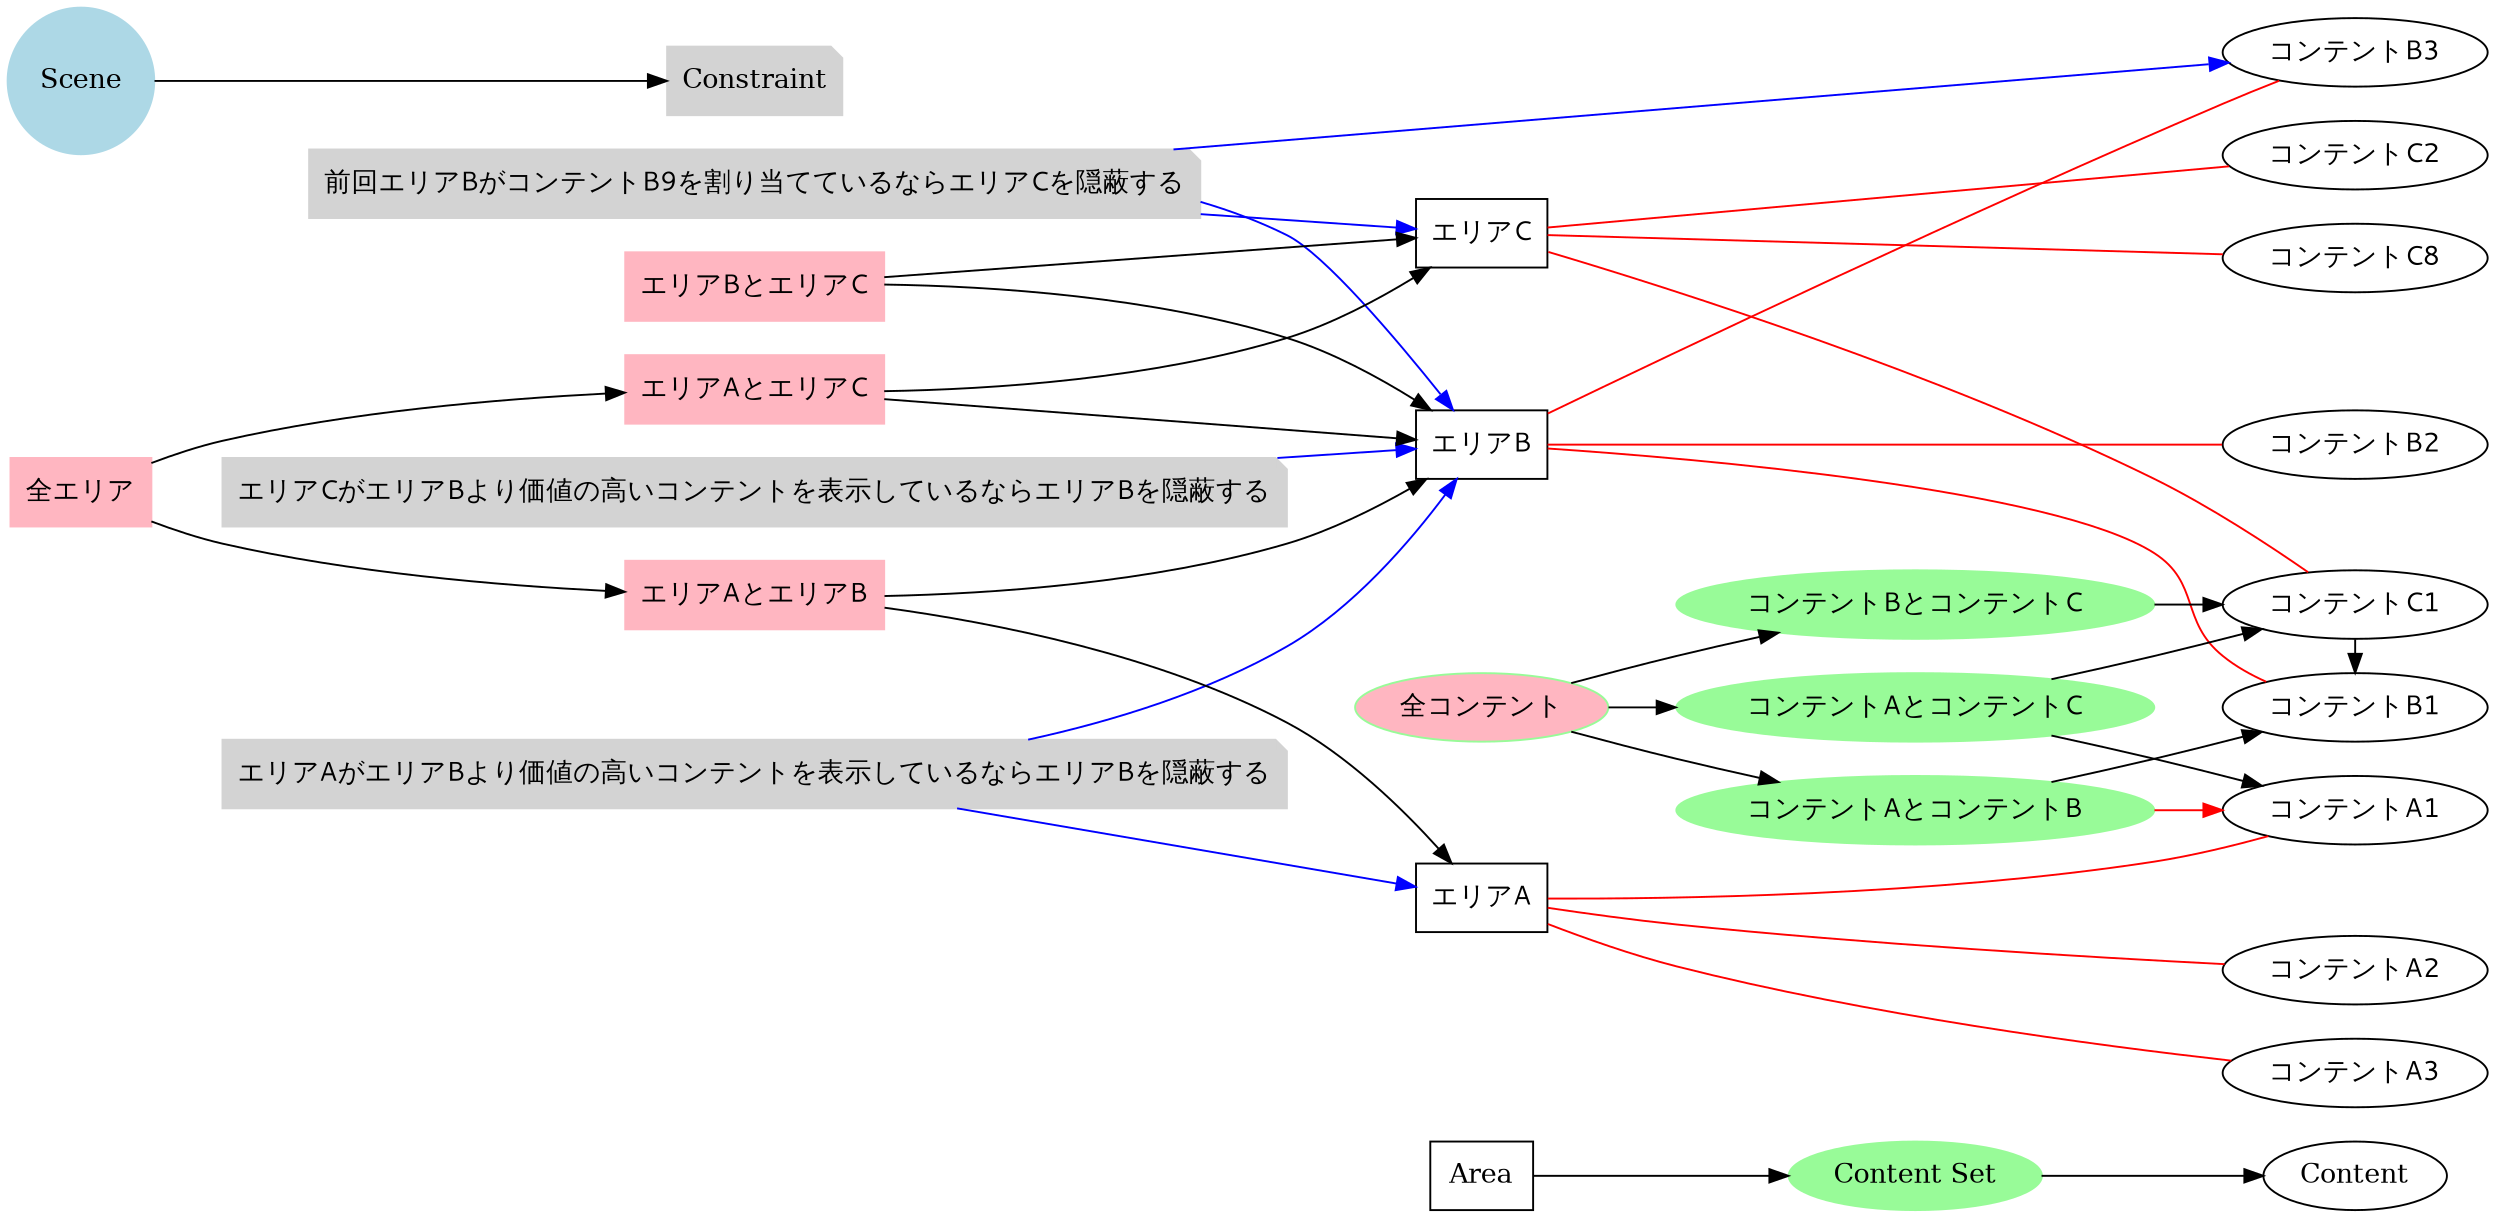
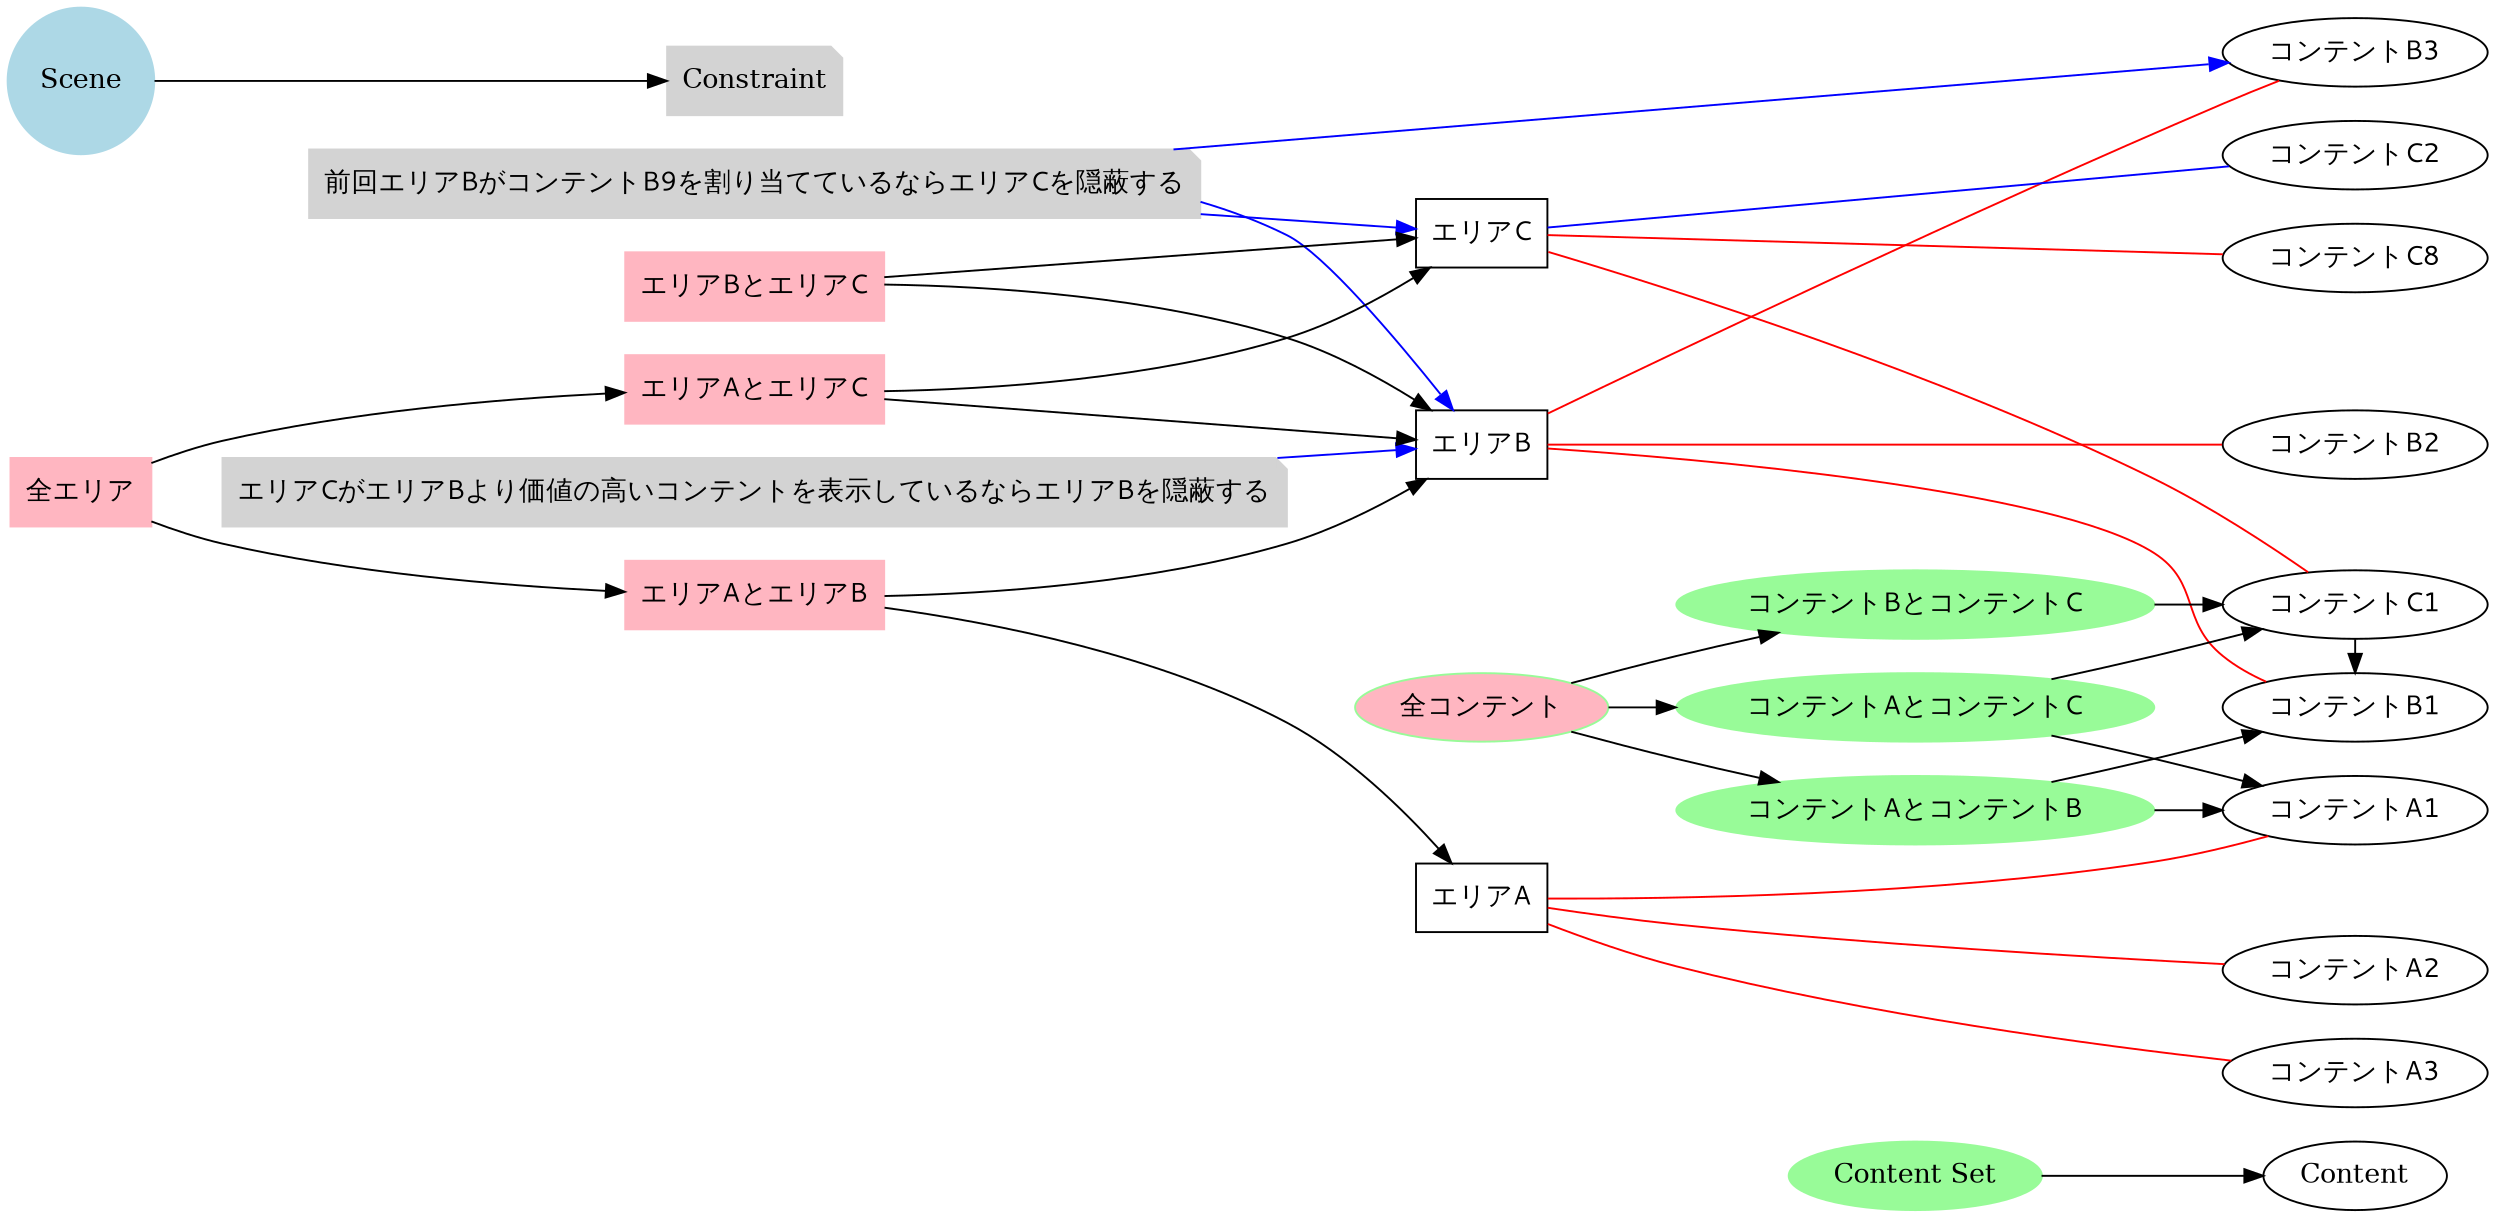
edge "コンテントC2" -- "エリアC": color red -> blue
node "エリアAがエリアBより価値の高いコンテントを表示しているならエリアBを隠蔽する": removed
edge "コンテントAとコンテントB" -> "コンテントA1": color red -> black
node "Area": removed
